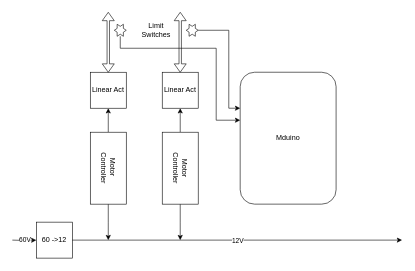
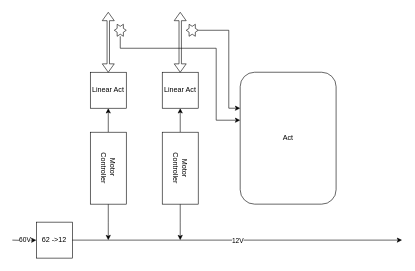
node "Limit Switches": removed
node "Mduino": label "Mduino" -> "Act"
node "60 ->12": label "60 ->12" -> "62 ->12"
